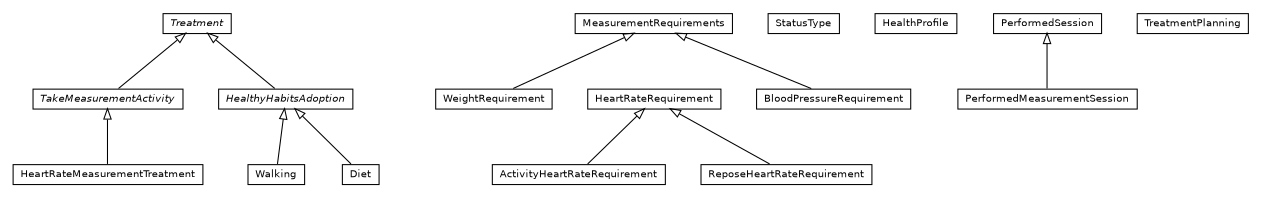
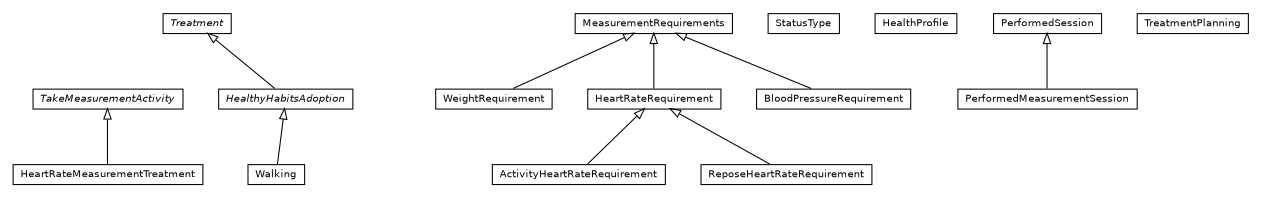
edge "TakeMeasurementActivity" -> "Treatment": removed
edge "HeartRateRequirement" -> "MeasurementRequirements": added
node "Diet": removed
